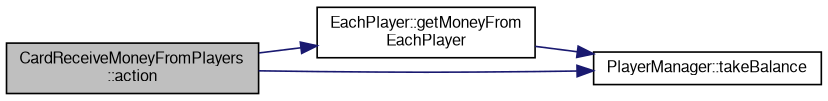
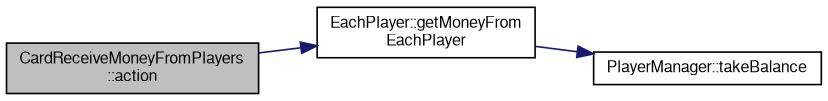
edge "CardReceiveMoneyFromPlayers ::action" -> "PlayerManager::takeBalance": removed
